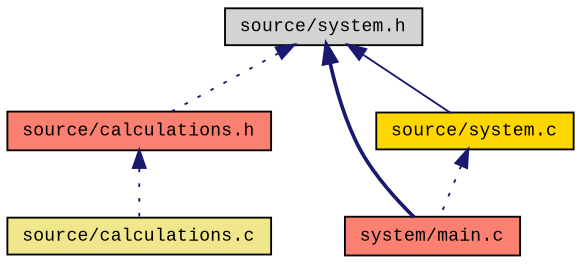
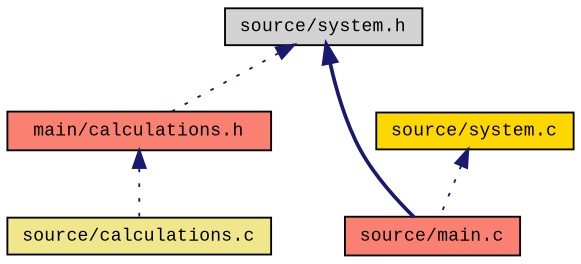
edge "source/system.c" -> "source/system.h": removed
node "source/calculations.h": label "source/calculations.h" -> "main/calculations.h"
node "system/main.c": label "system/main.c" -> "source/main.c"
